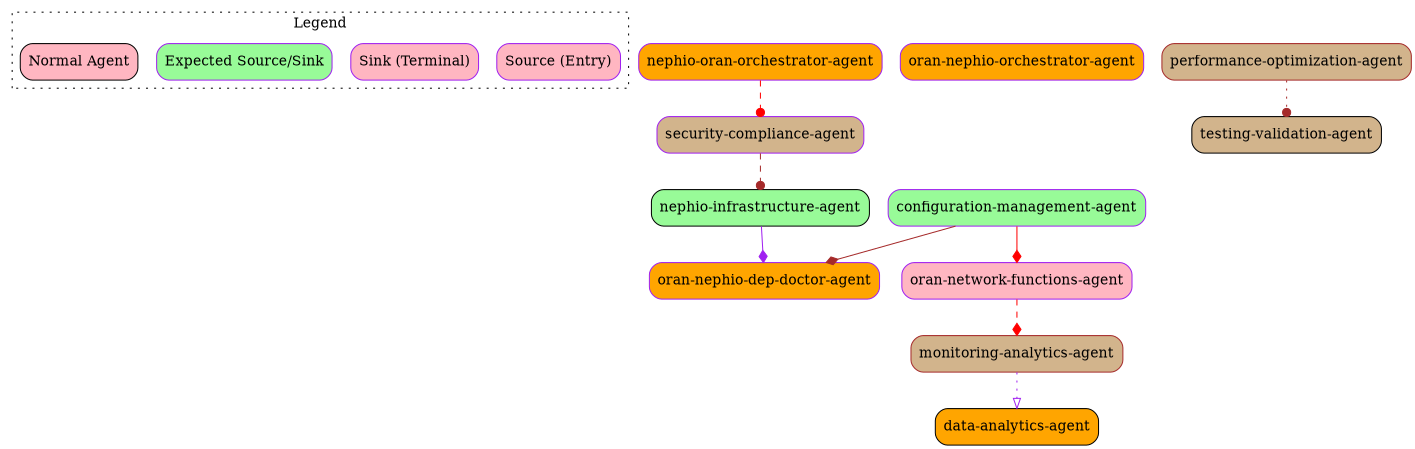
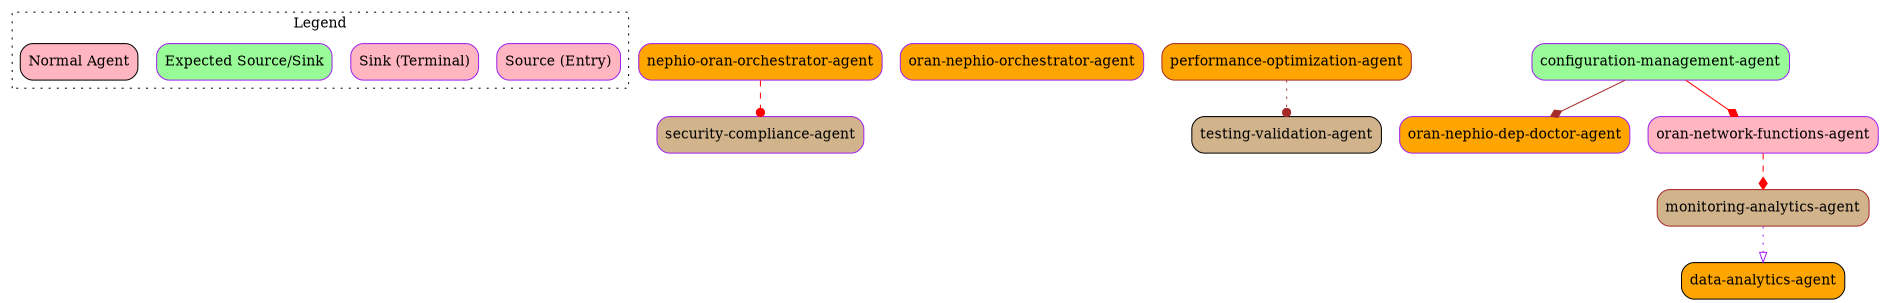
node "performance-optimization-agent": fillcolor tan -> orange
node "nephio-infrastructure-agent": removed
